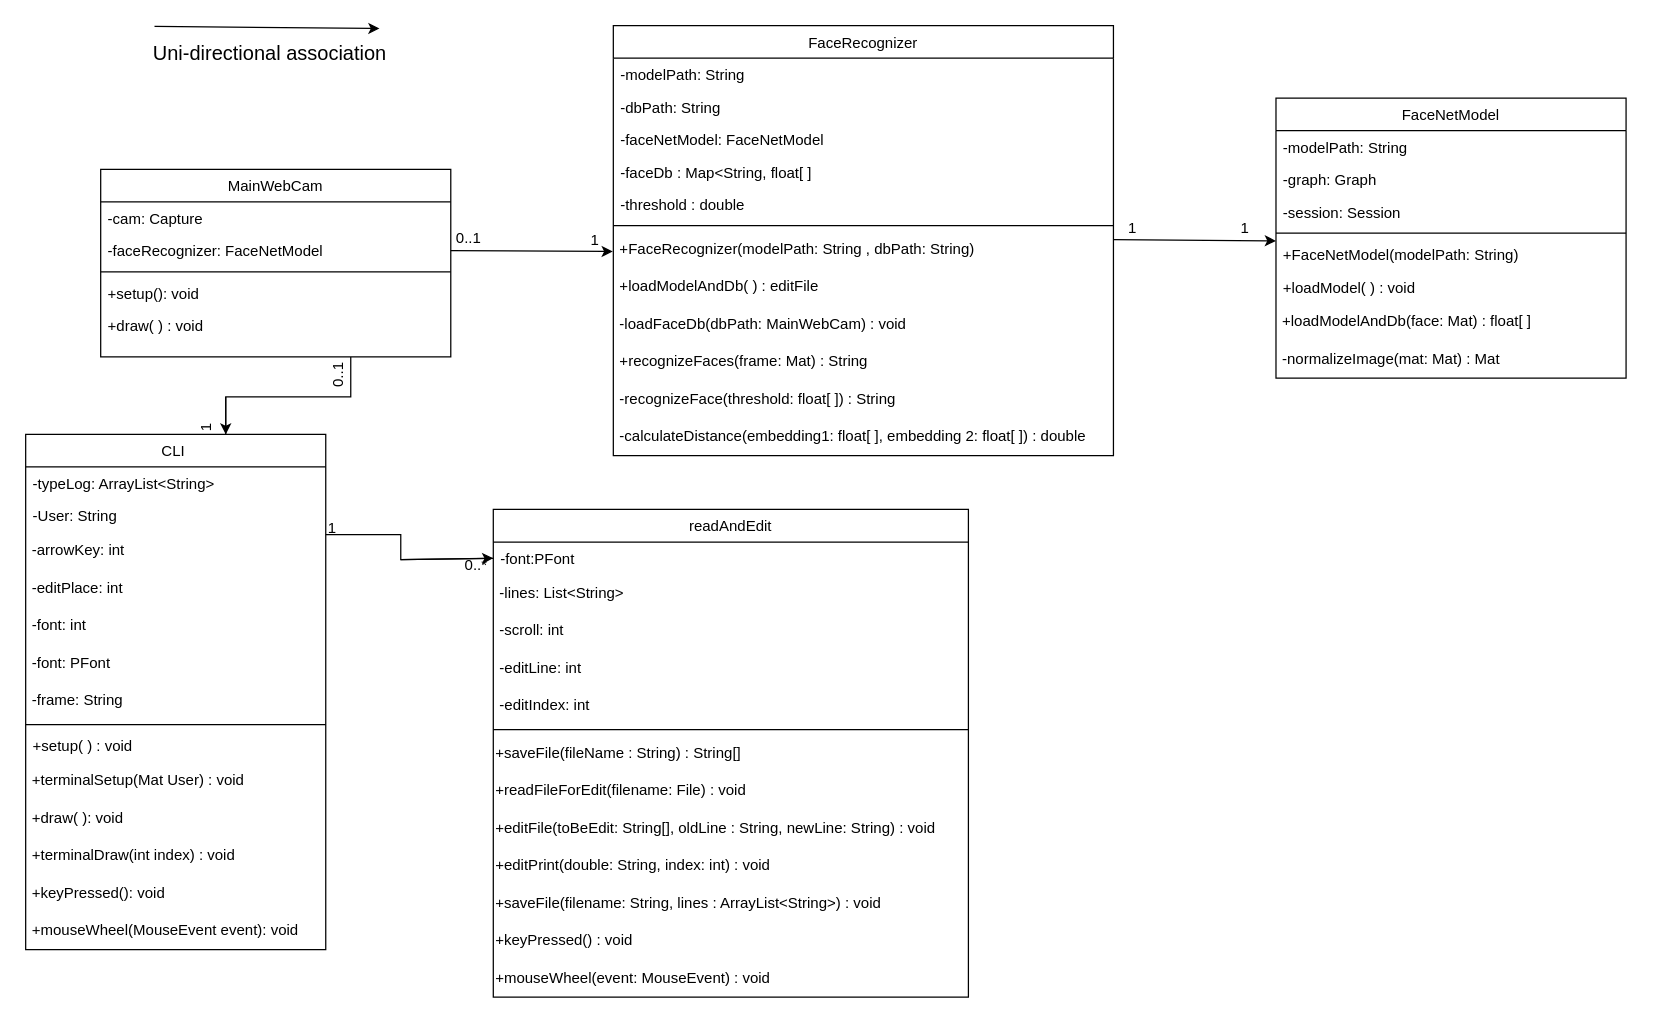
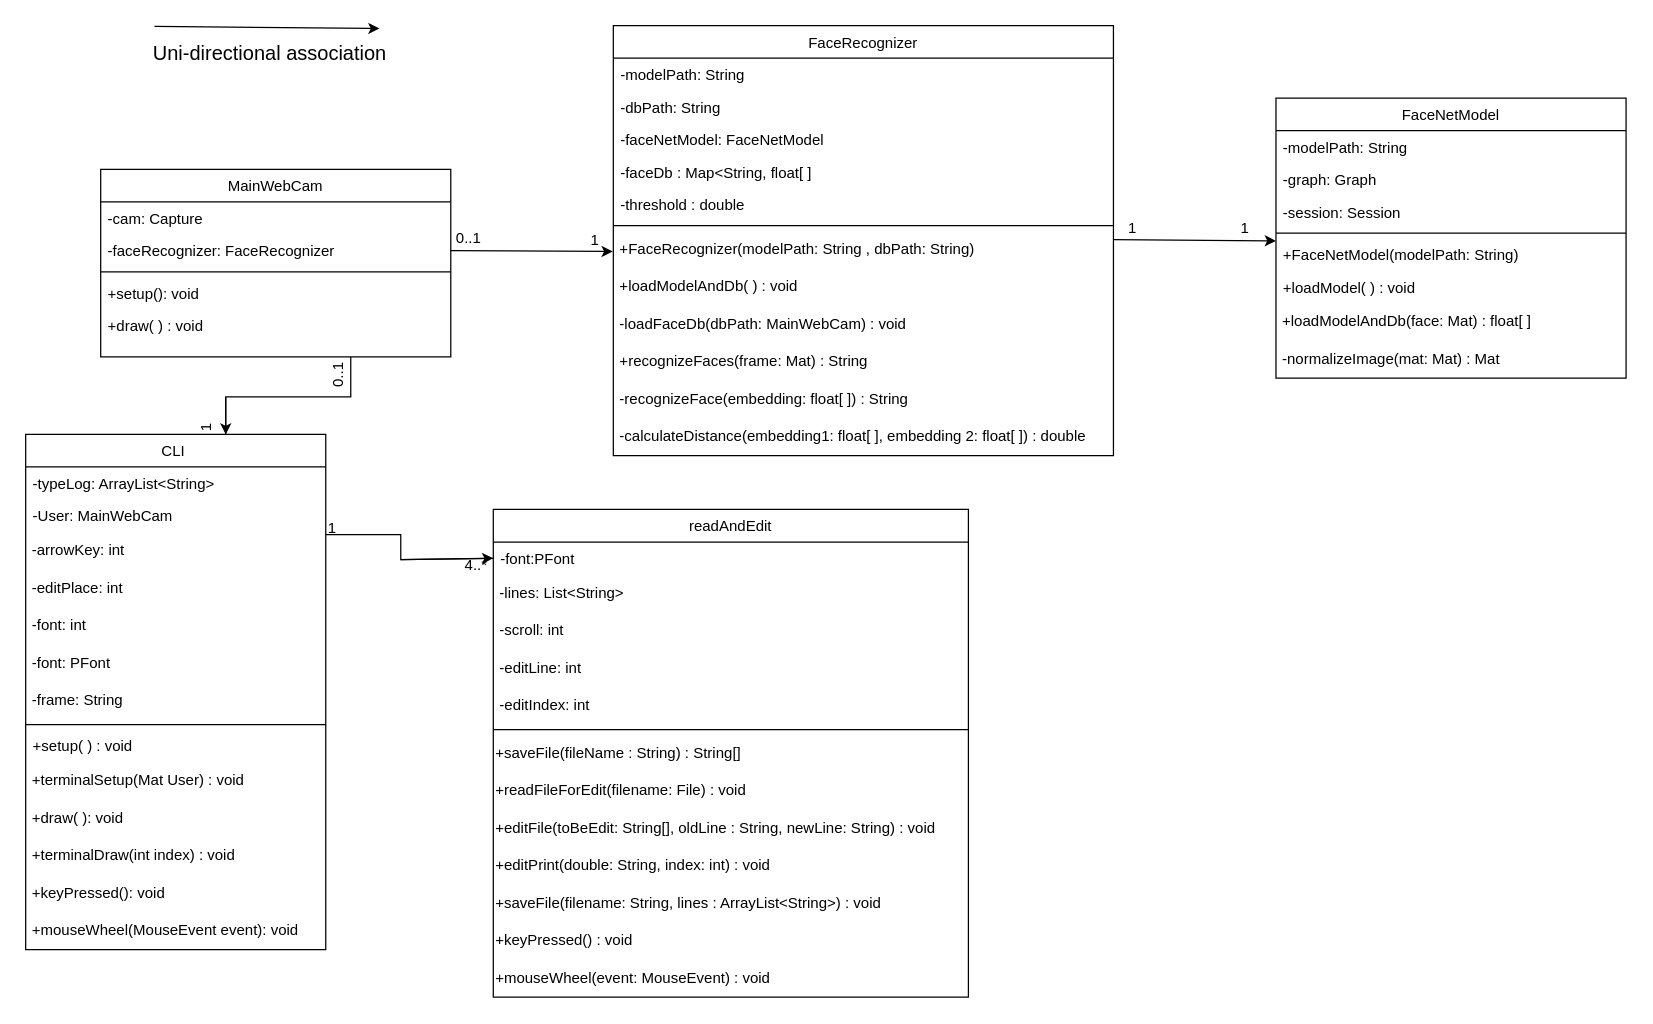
node "-faceRecognizer: FaceNetModel": label "-faceRecognizer: FaceNetModel" -> "-faceRecognizer: FaceRecognizer"
node "+loadModelAndDb( ) : editFile": label "+loadModelAndDb( ) : editFile" -> "+loadModelAndDb( ) : void"
node "-recognizeFace(threshold: float[ ]) : String": label "-recognizeFace(threshold: float[ ]) : String" -> "-recognizeFace(embedding: float[ ]) : String"
node "-User: String": label "-User: String" -> "-User: MainWebCam"
node "0..*": label "0..*" -> "4..*"
